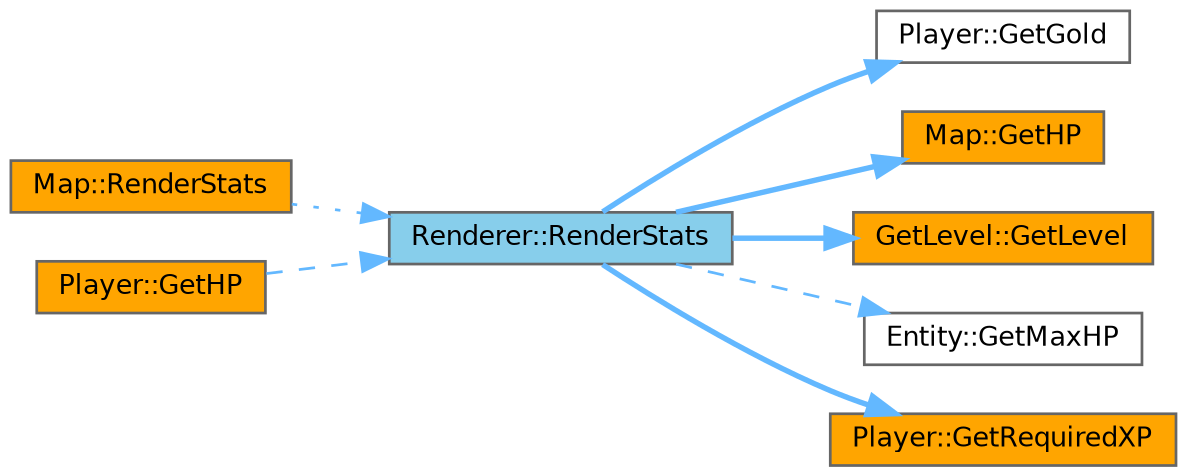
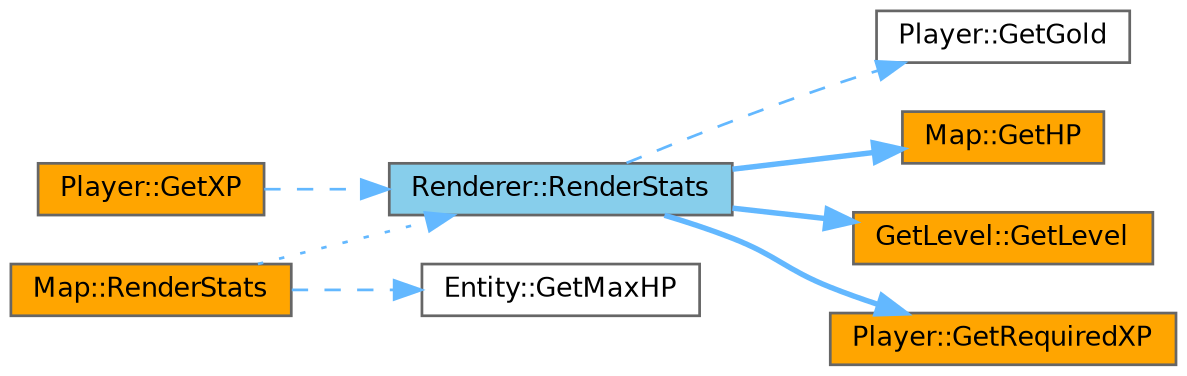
edge "Renderer::RenderStats" -> "Player::GetGold": style bold -> dashed
edge "Renderer::RenderStats" -> "Entity::GetMaxHP": now "Map::RenderStats" -> "Entity::GetMaxHP"
node "Player::GetHP": label "Player::GetHP" -> "Player::GetXP"
